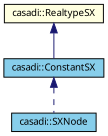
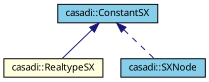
edge "casadi::ConstantSX" -> "casadi::RealtypeSX": reversed
